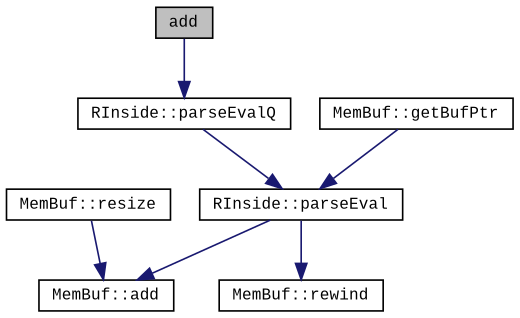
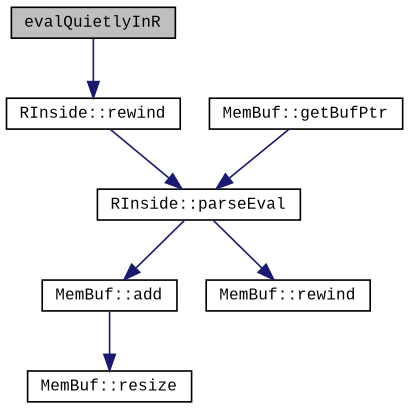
node "add": label "add" -> "evalQuietlyInR"
node "RInside::parseEvalQ": label "RInside::parseEvalQ" -> "RInside::rewind"
edge "MemBuf::resize" -> "MemBuf::add": reversed
